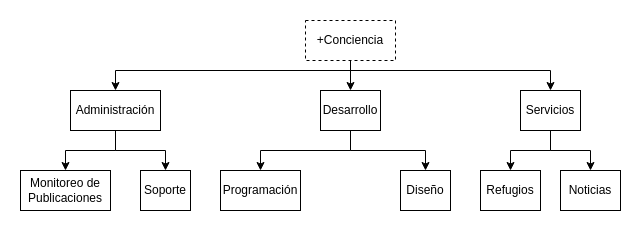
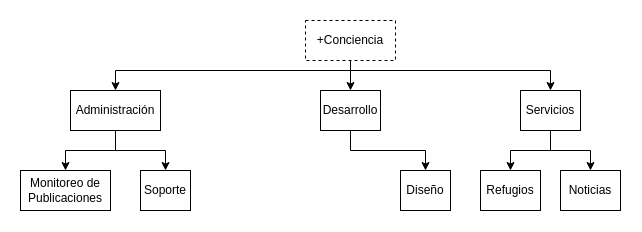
edge "Desarrollo" -> "Programación": removed
node "Programación": removed
